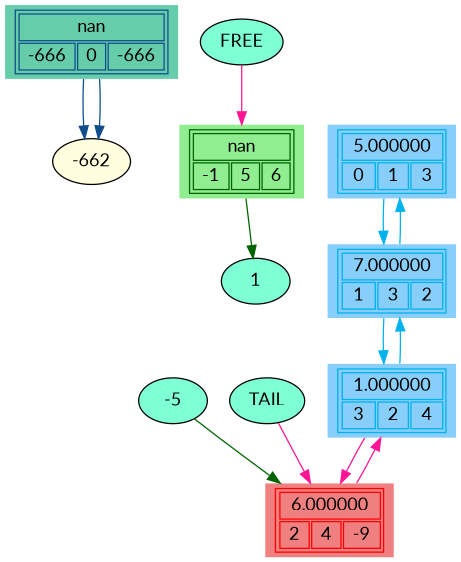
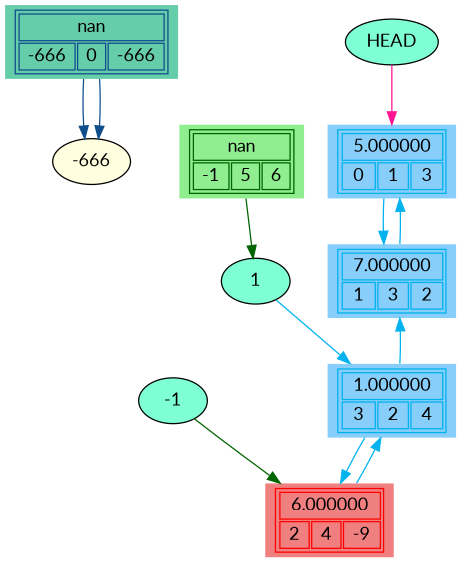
node "FREE": removed
node "HEAD": added
node "-662": label "-662" -> "-666"
edge "7.000000" -> "1.000000": now "1" -> "1.000000"
node "-5": label "-5" -> "-1"
node "TAIL": removed
edge "1.000000" -> "6.000000": color deeppink -> deepskyblue2
edge "6.000000" -> "1.000000": color deeppink -> deepskyblue2
